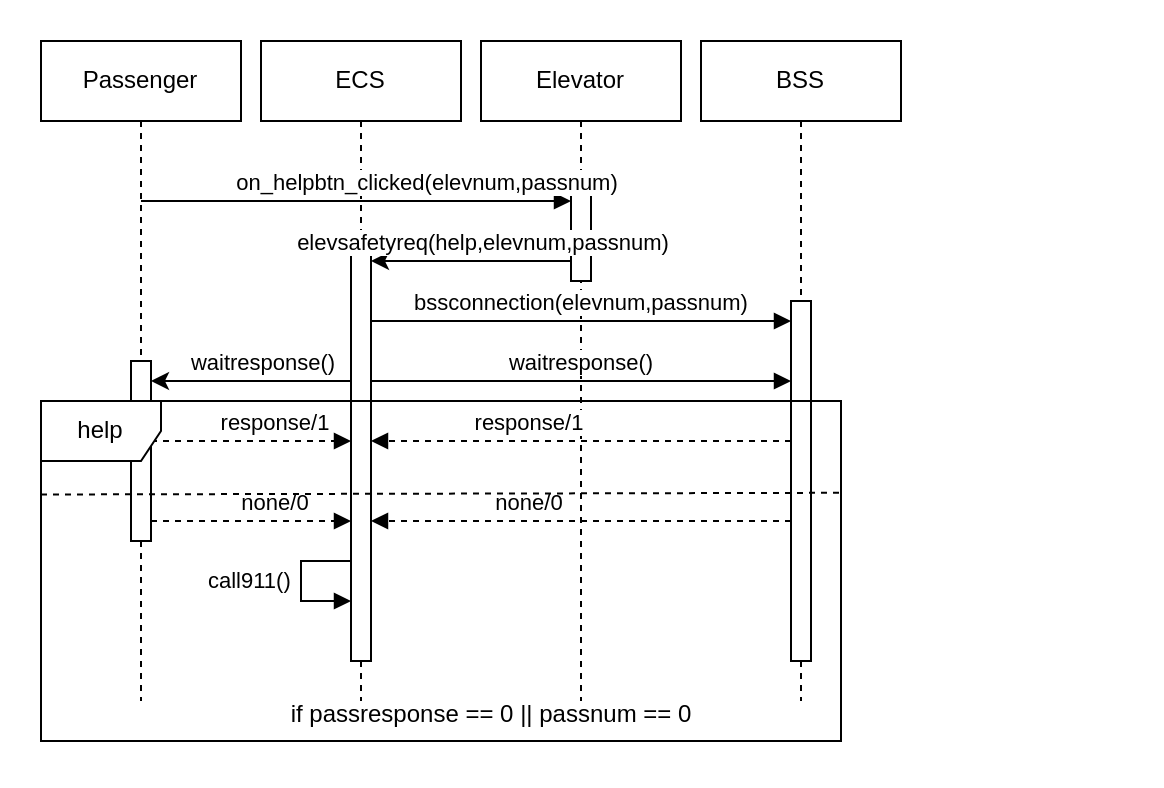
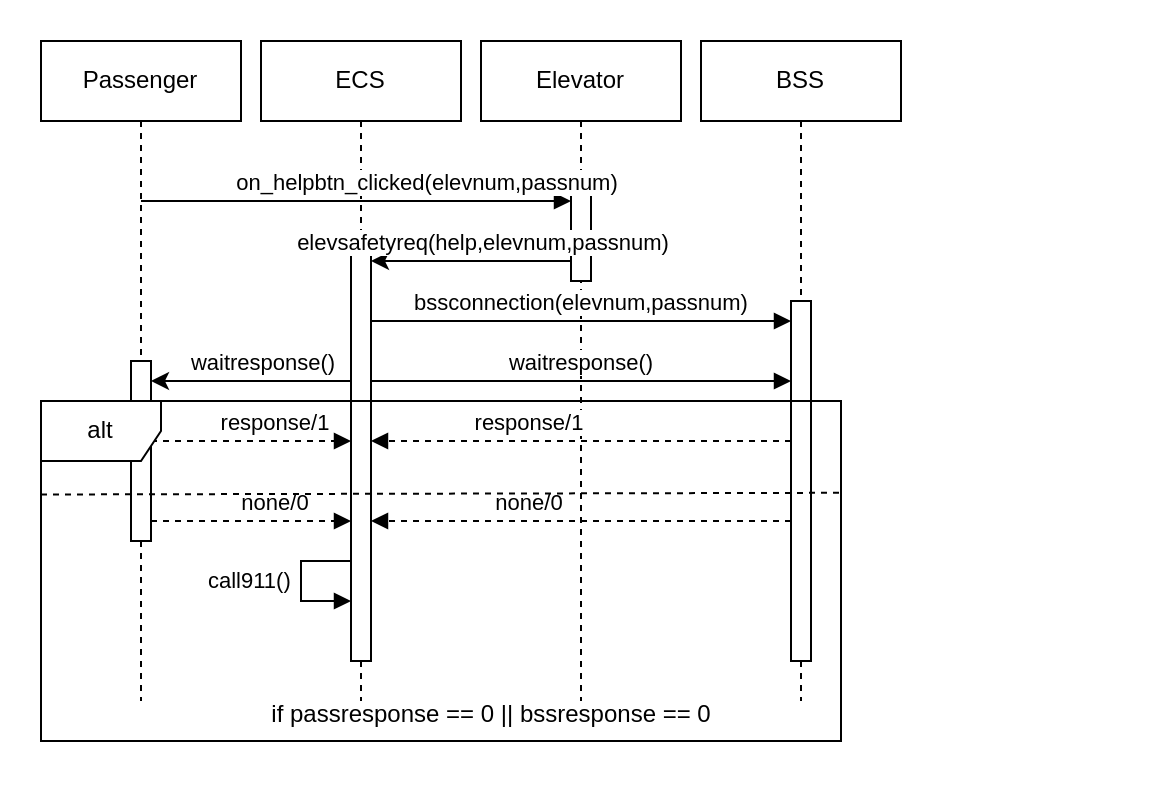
node "help": label "help" -> "alt"
node "if passresponse == 0 || passnum == 0": label "if passresponse == 0 || passnum == 0" -> "if passresponse == 0 || bssresponse == 0"
